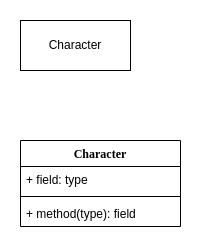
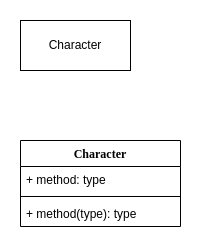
node "+ field: type": label "+ field: type" -> "+ method: type"
node "+ method(type): field": label "+ method(type): field" -> "+ method(type): type"
